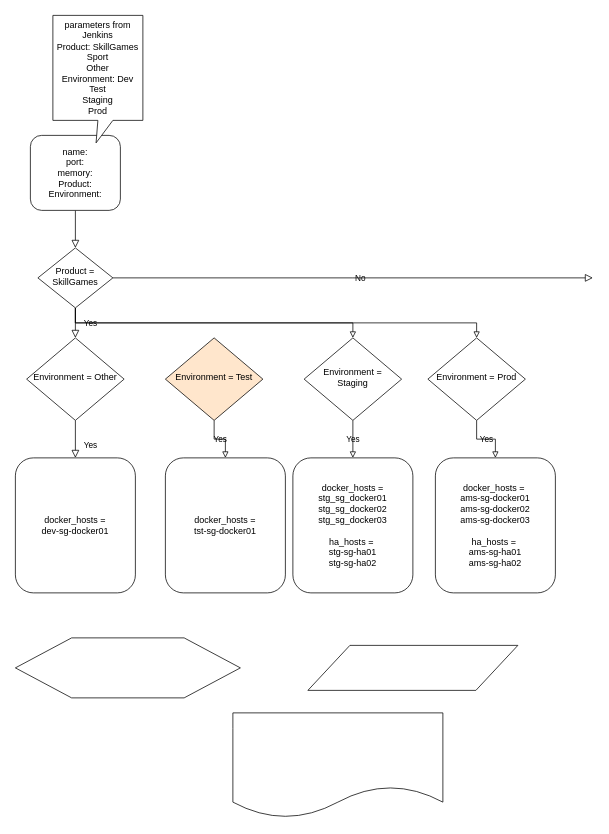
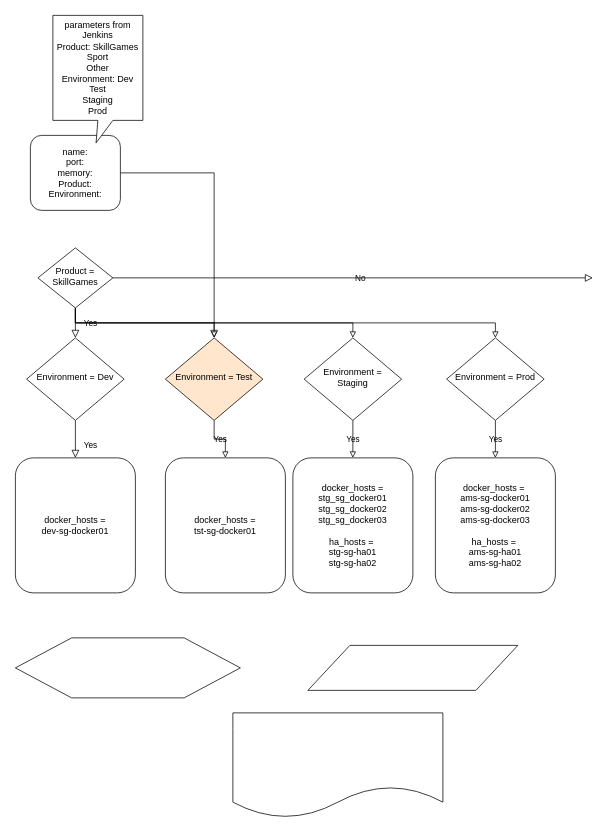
edge "name: port: memory: Product: Environment:" -> "Product = SkillGames": now "name: port: memory: Product: Environment:" -> "Environment = Test"
edge "Product = SkillGames" -> "Environment = Test": added
node "Environment = Other": label "Environment = Other" -> "Environment = Dev"
node "Environment = Prod": moved (477, 379) -> (495, 379)
